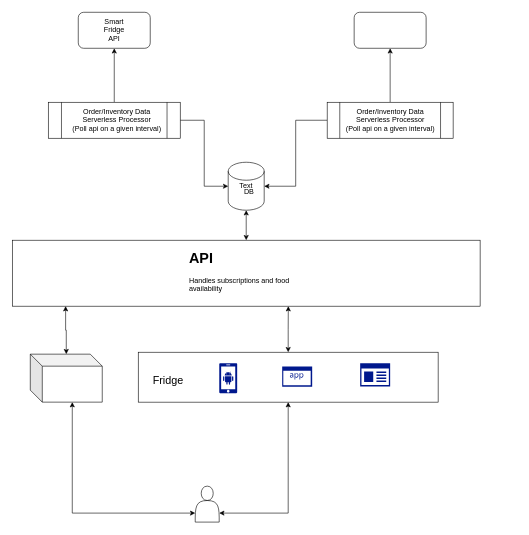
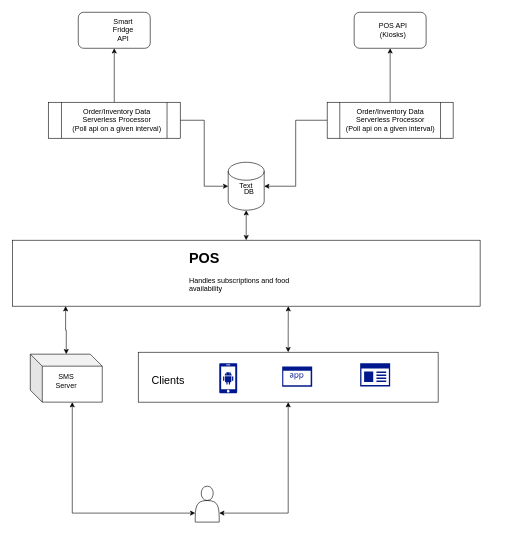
node "Smart Fridge API": moved (114, 30) -> (123, 30)
node "POS API (Kiosks)": added
node "APIHandles subscriptions and food availability": label "APIHandles subscriptions and food availability" -> "POSHandles subscriptions and food availability"
node "SMS Server": added
node "Fridge": label "Fridge" -> "Clients"
